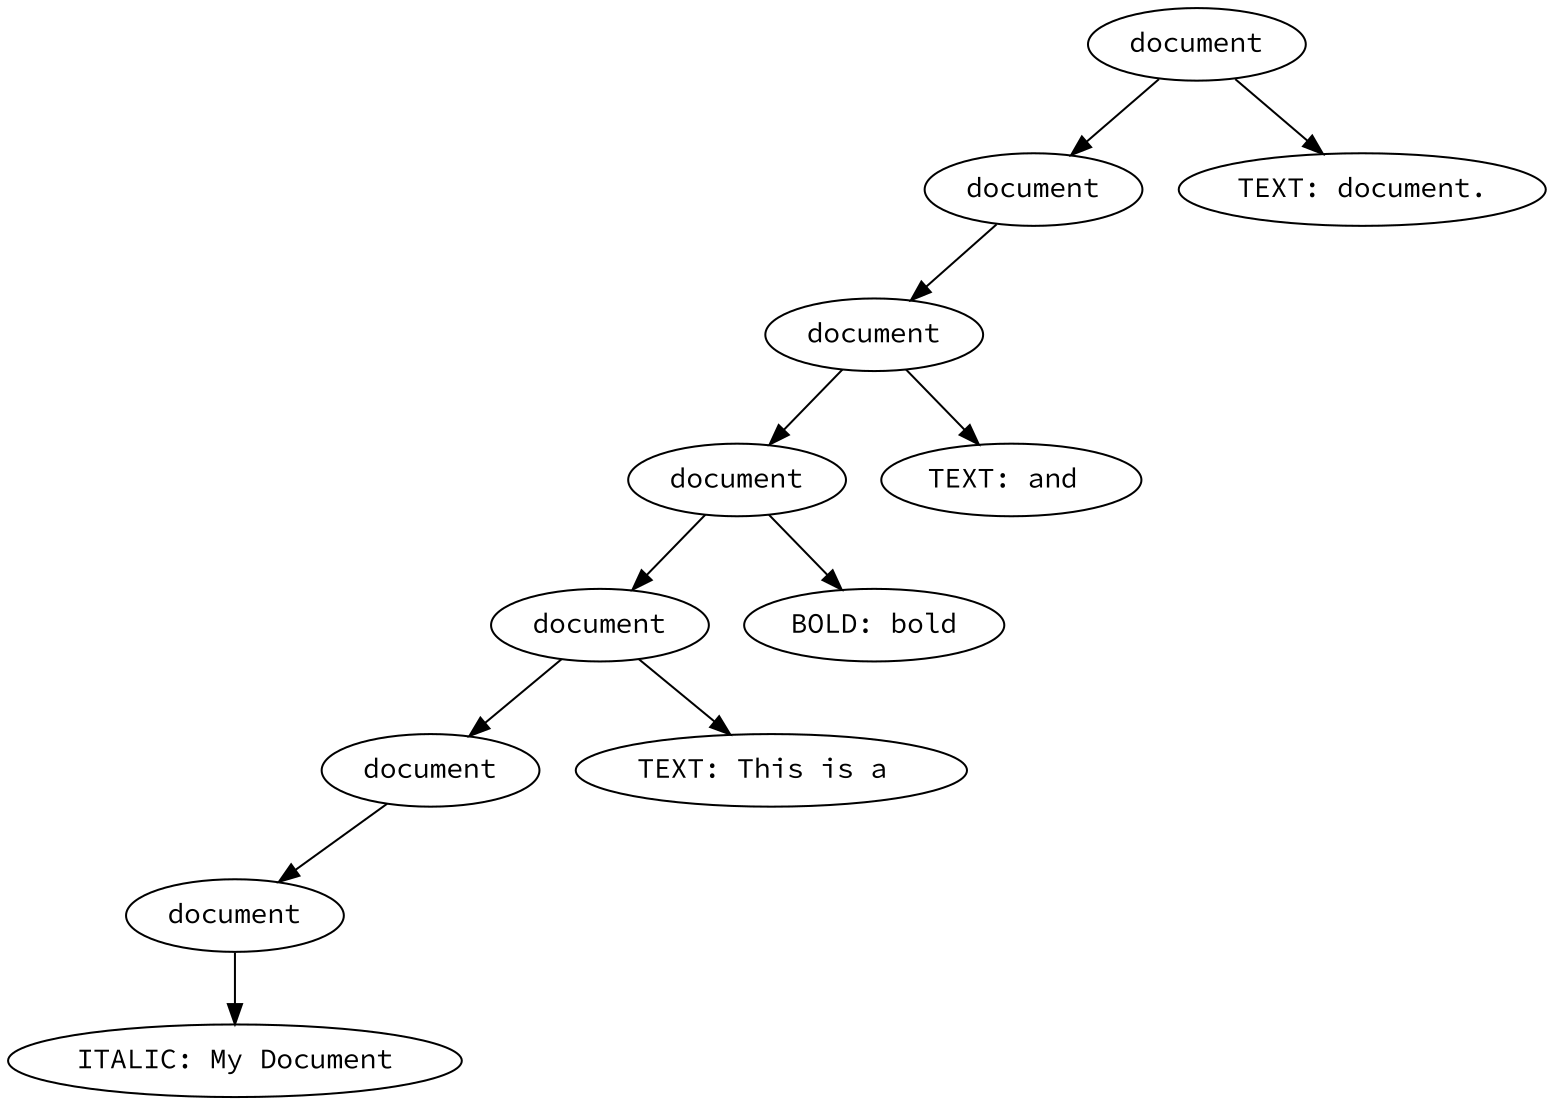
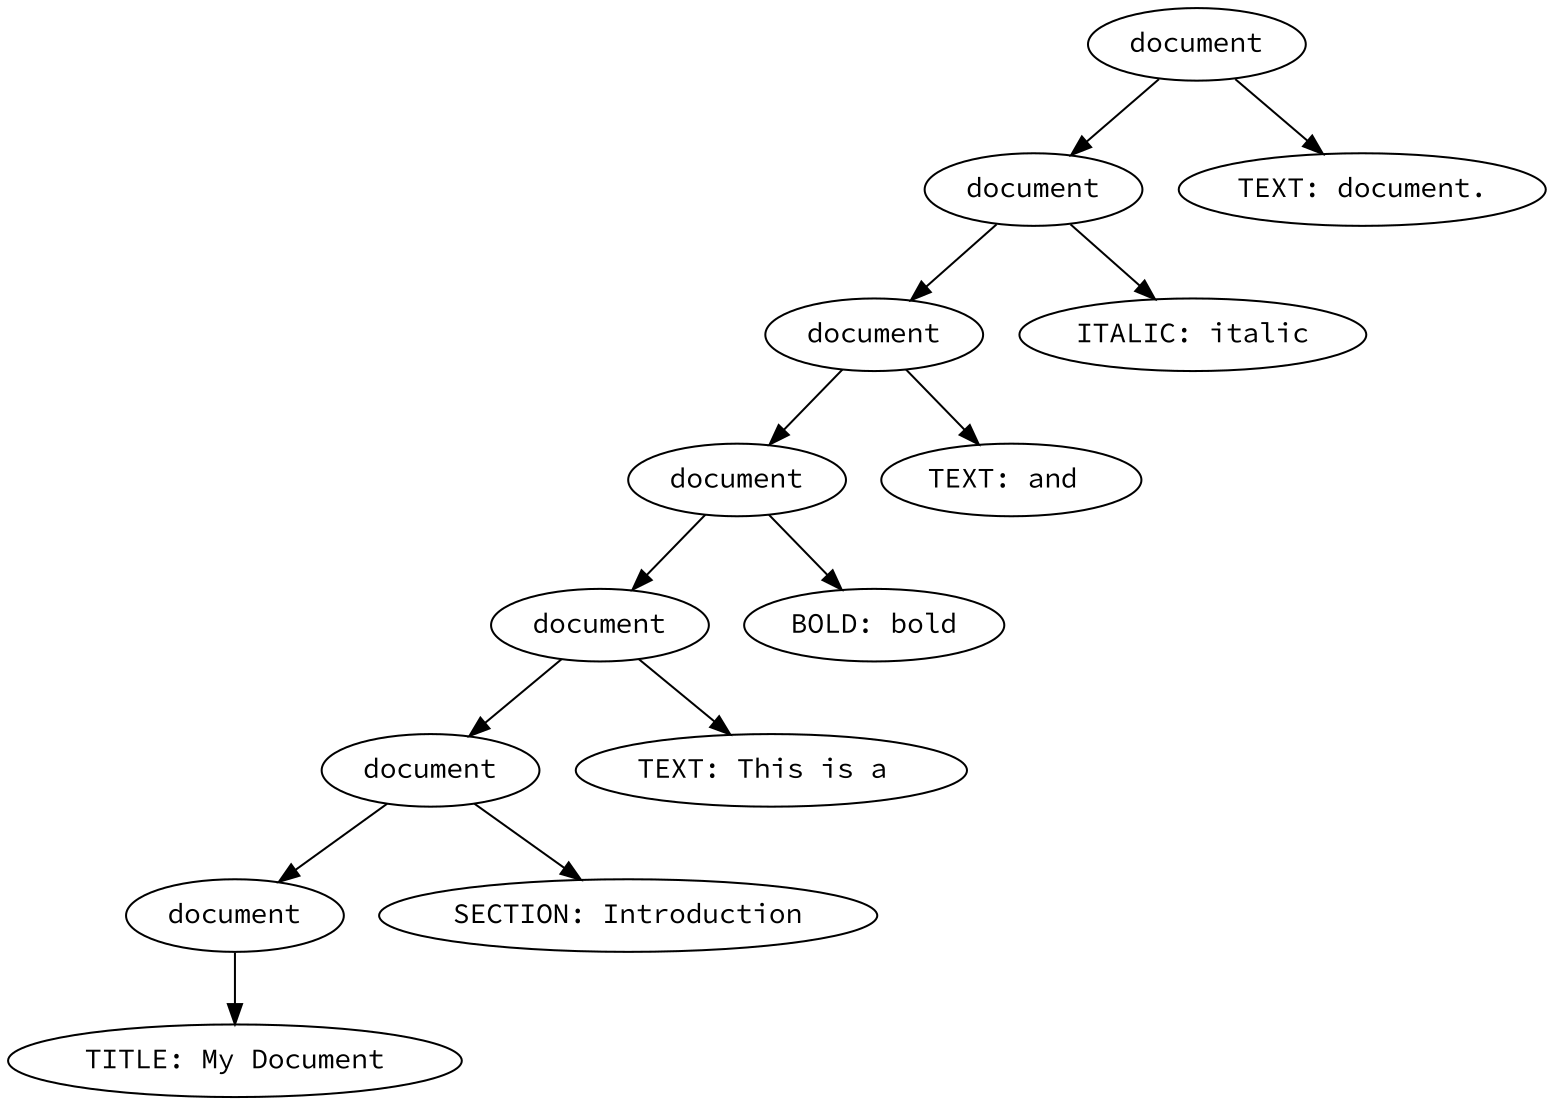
node "ITALIC: italic": added
node "SECTION: Introduction": added
node "ITALIC: My Document": label "ITALIC: My Document" -> "TITLE: My Document"
